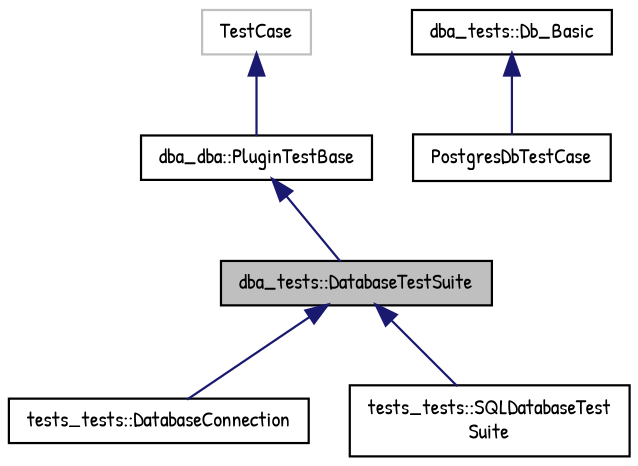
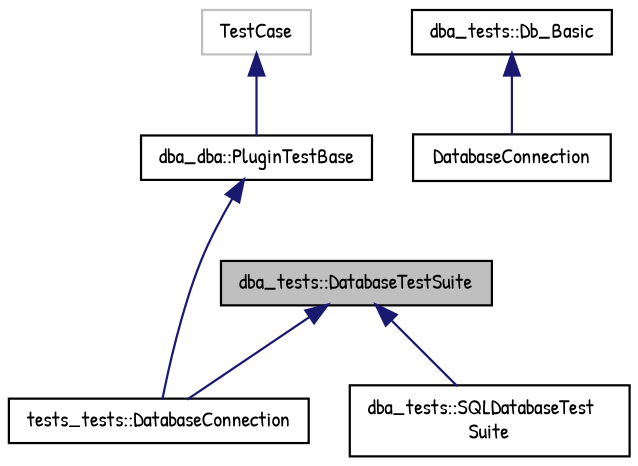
node "PostgresDbTestCase": label "PostgresDbTestCase" -> "DatabaseConnection"
edge "dba_tests::DatabaseTestSuite" -> "dba_dba::PluginTestBase": now "tests_tests::DatabaseConnection" -> "dba_dba::PluginTestBase"
node "tests_tests::SQLDatabaseTest Suite": label "tests_tests::SQLDatabaseTest Suite" -> "dba_tests::SQLDatabaseTest Suite"
